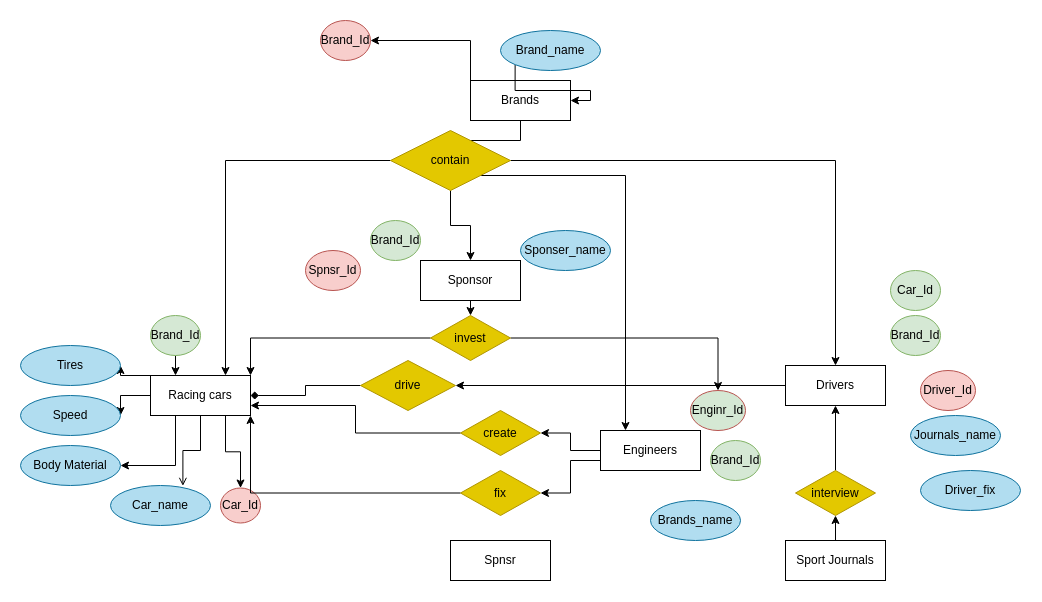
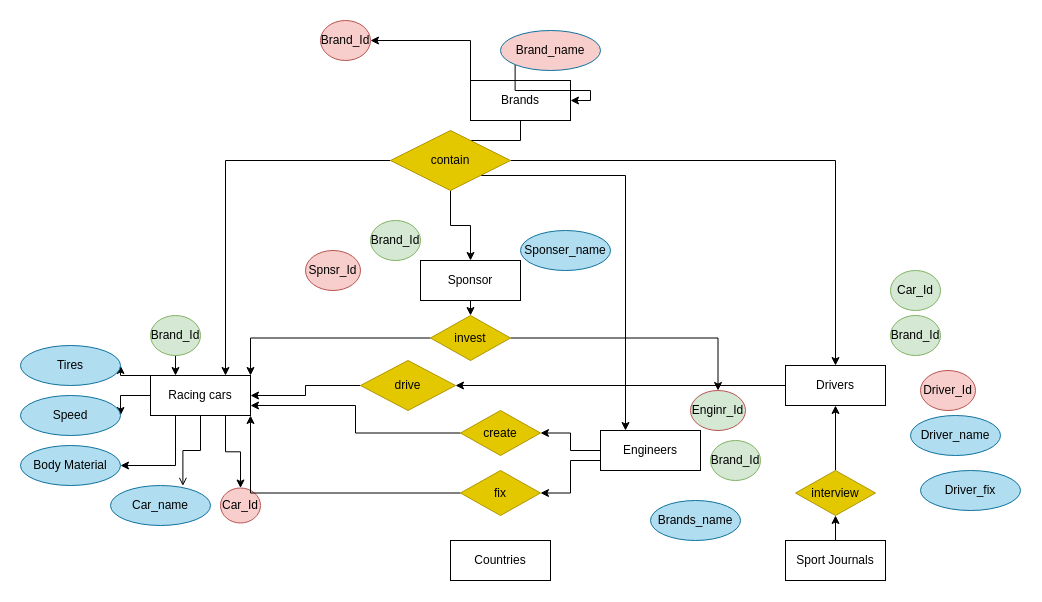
node "Brand_name": fillcolor #b1ddf0 -> #f8cecc
edge "drive" -> "Racing cars": arrowhead diamond -> classic
node "Journals_name": label "Journals_name" -> "Driver_name"
node "Spnsr": label "Spnsr" -> "Countries"
